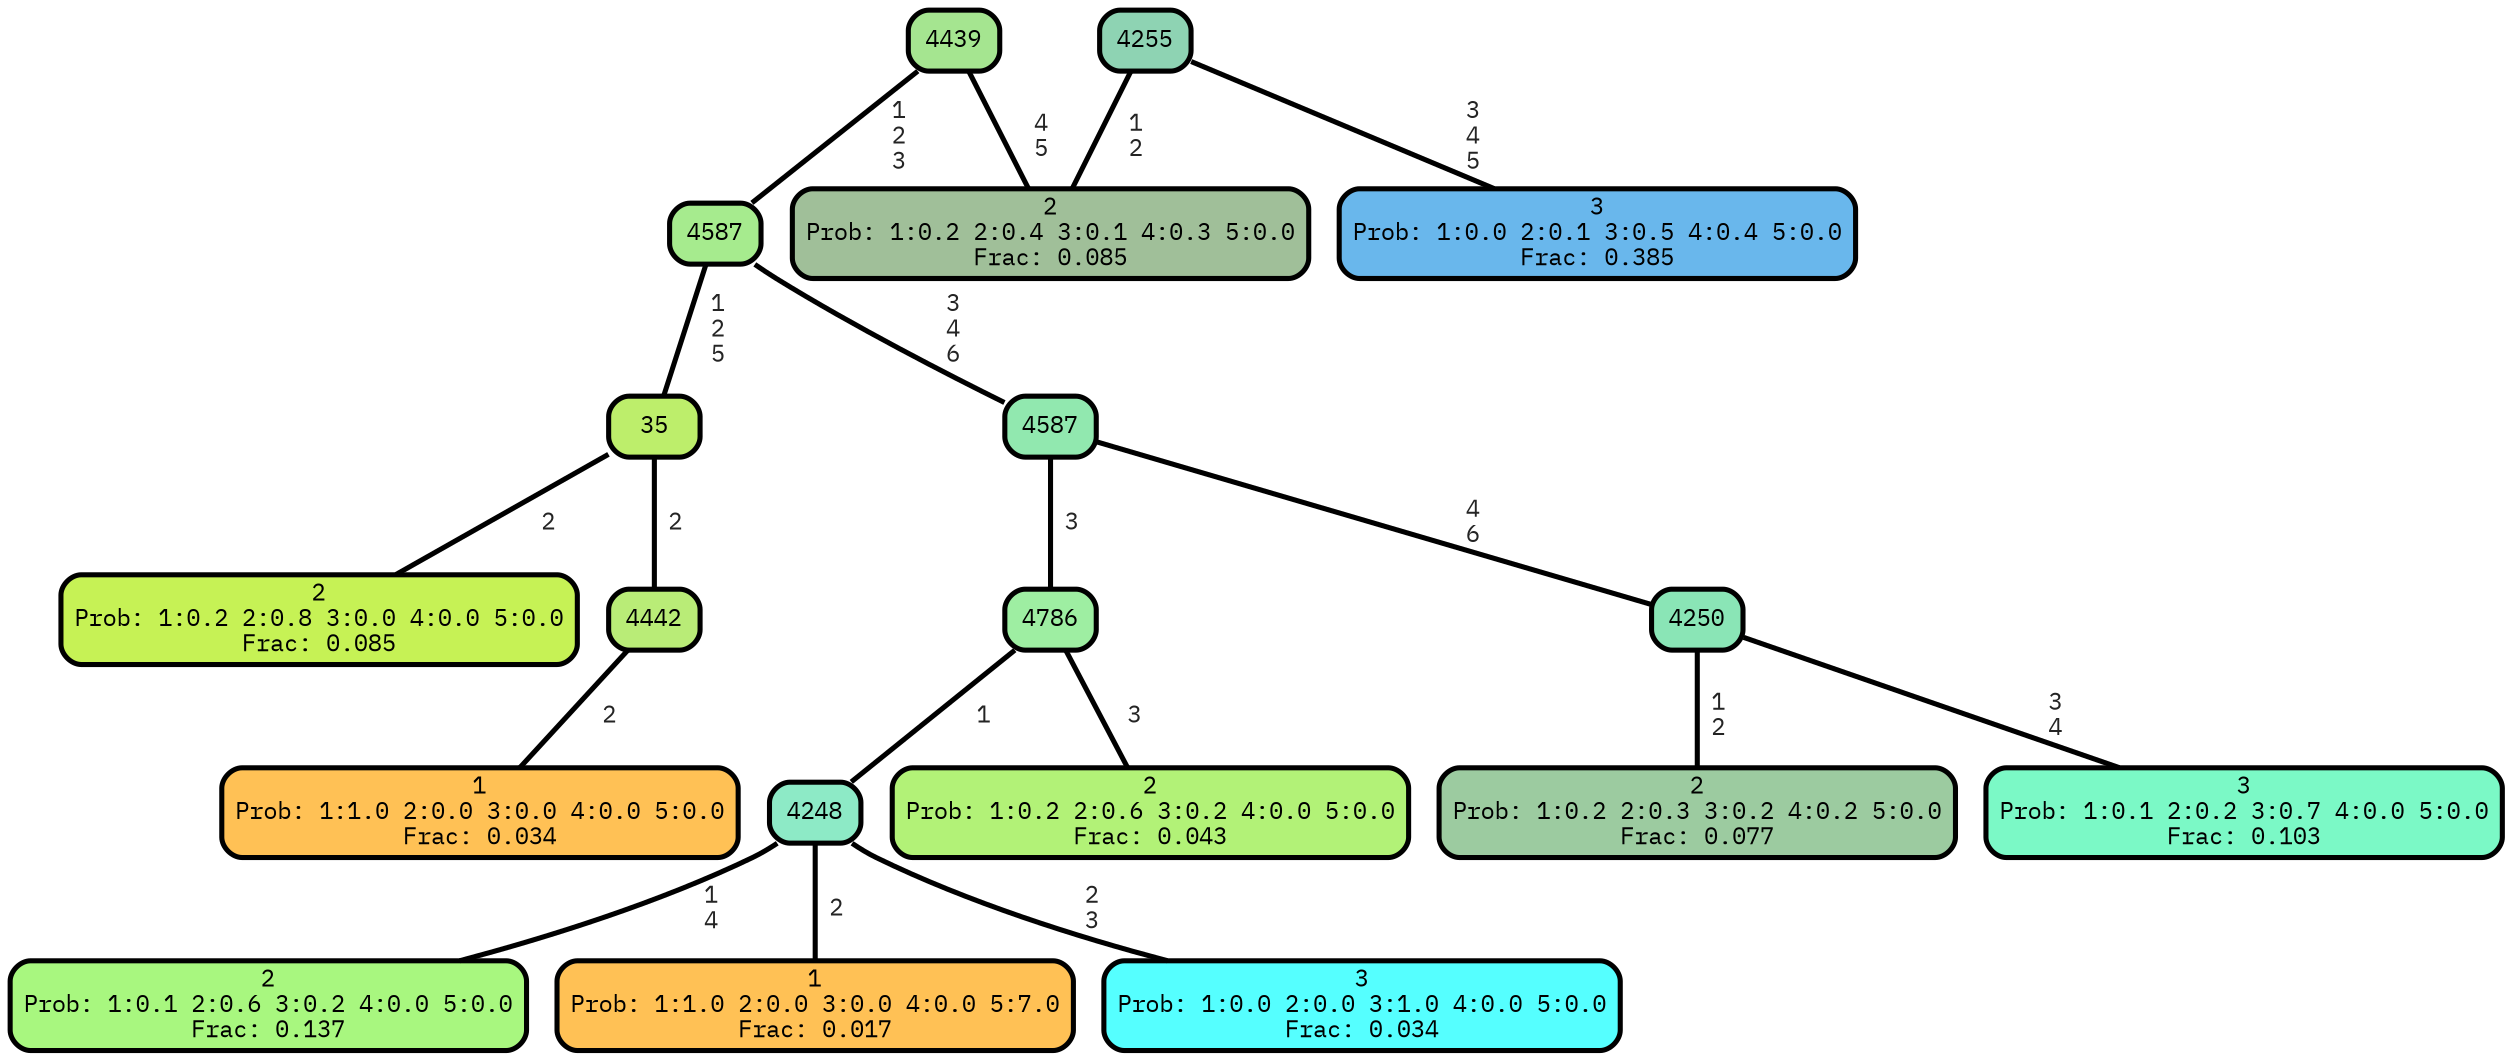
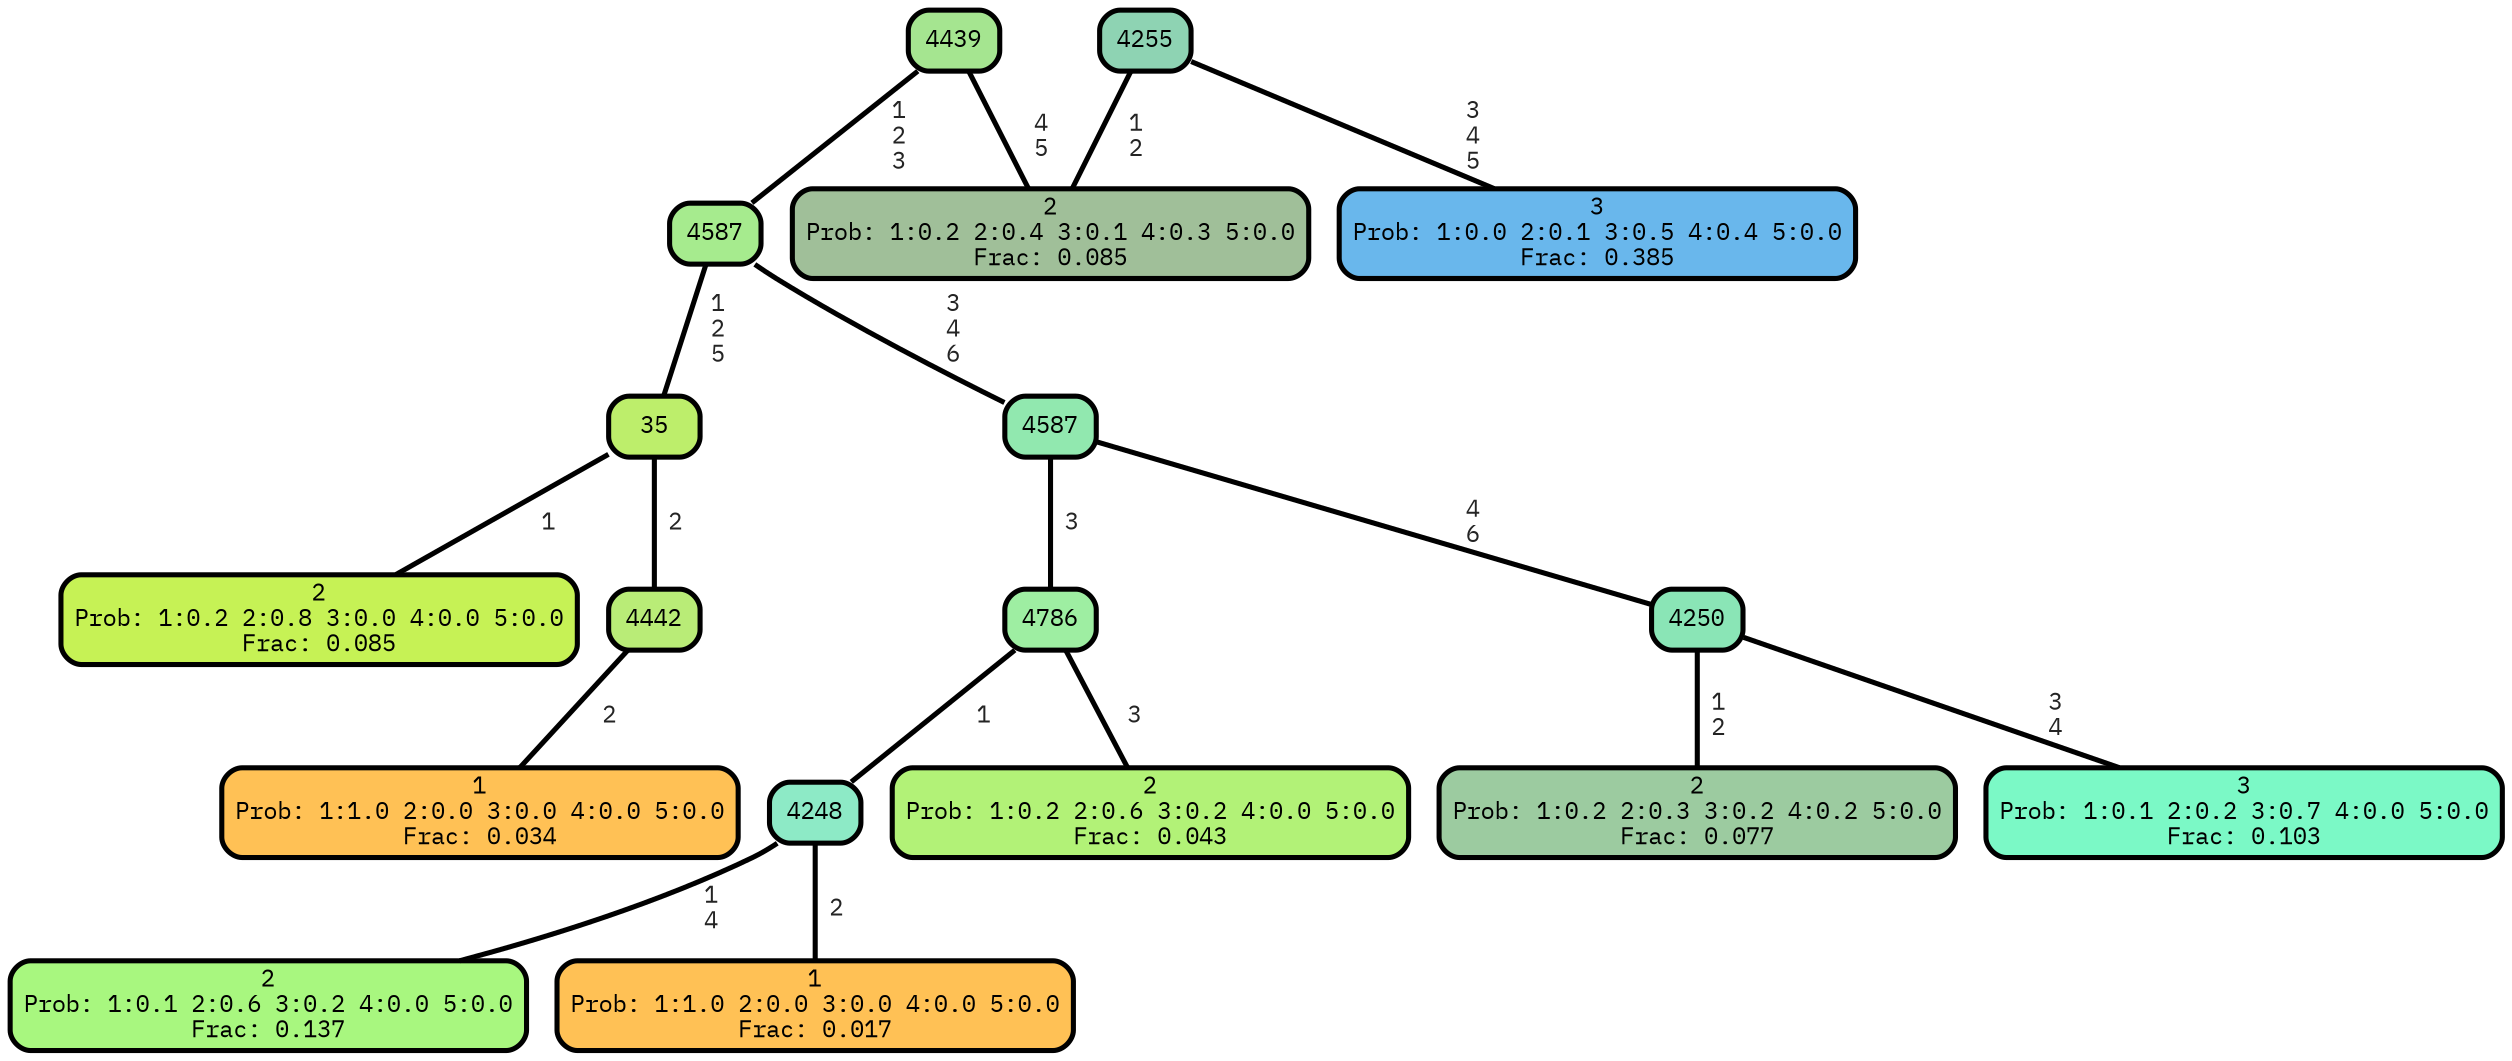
edge "35" -- "2 Prob: 1:0.2 2:0.8 3:0.0 4:0.0 5:0.0 Frac: 0.085": label " 2" -> " 1"
node "1 Prob: 1:1.0 2:0.0 3:0.0 4:0.0 5:7.0 Frac: 0.017": label "1 Prob: 1:1.0 2:0.0 3:0.0 4:0.0 5:7.0 Frac: 0.017" -> "1 Prob: 1:1.0 2:0.0 3:0.0 4:0.0 5:0.0 Frac: 0.017"
node "3 Prob: 1:0.0 2:0.0 3:1.0 4:0.0 5:0.0 Frac: 0.034": removed
